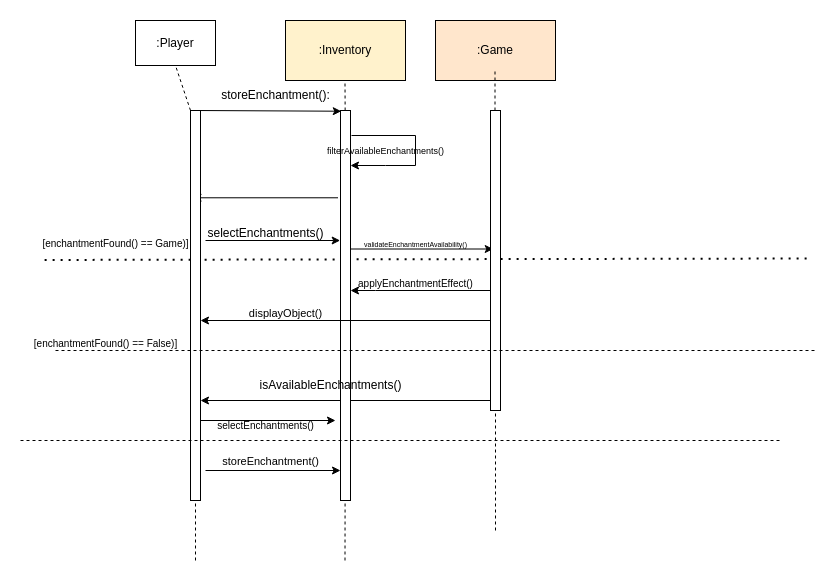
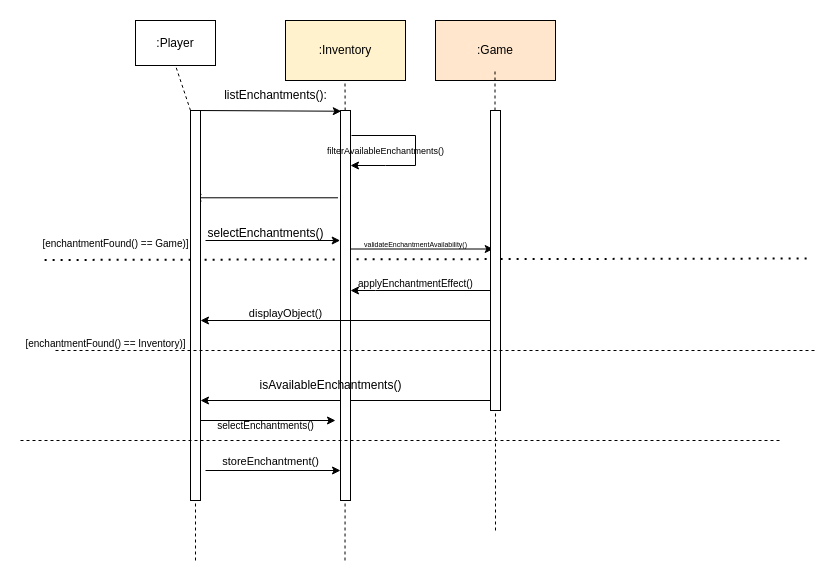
node "storeEnchantment():": label "storeEnchantment():" -> "listEnchantments():"
node "[enchantmentFound() == False)]": label "[enchantmentFound() == False)]" -> "[enchantmentFound() == Inventory)]"
